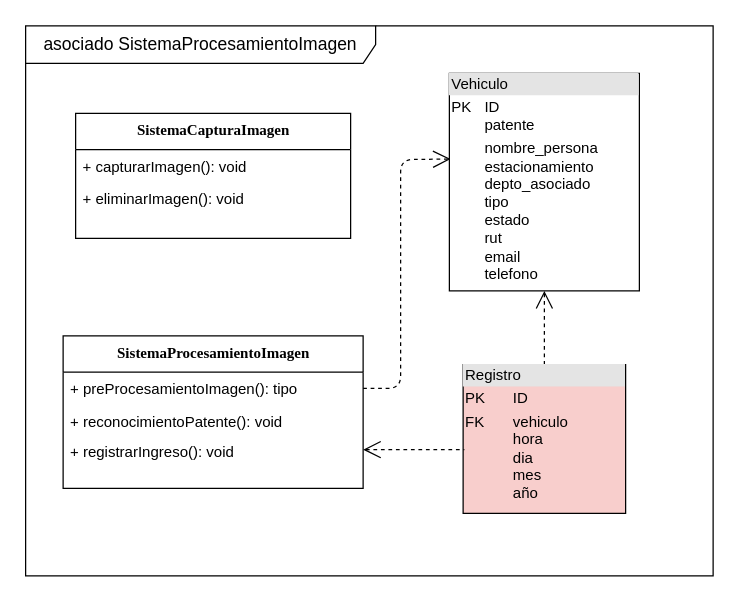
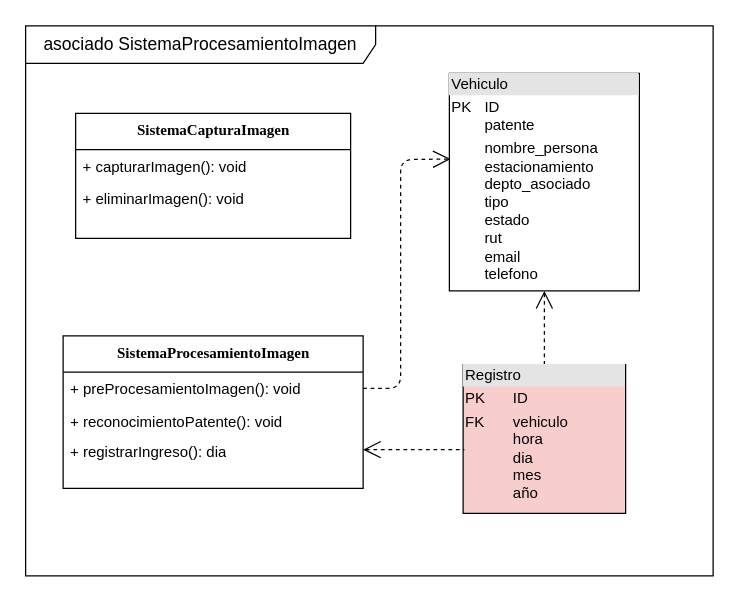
node "+ preProcesamientoImagen(): tipo": label "+ preProcesamientoImagen(): tipo" -> "+ preProcesamientoImagen(): void"
node "+ registrarIngreso(): void": label "+ registrarIngreso(): void" -> "+ registrarIngreso(): dia"
